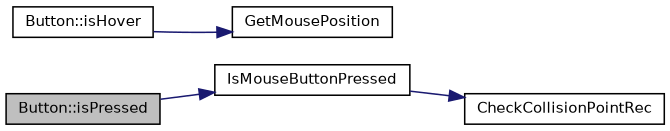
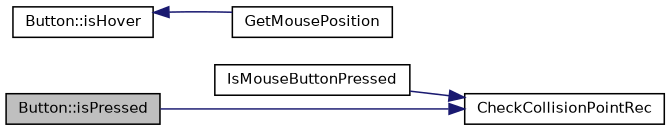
edge "Button::isHover" -> "GetMousePosition": reversed
edge "Button::isPressed" -> "IsMouseButtonPressed": now "Button::isPressed" -> "CheckCollisionPointRec"
